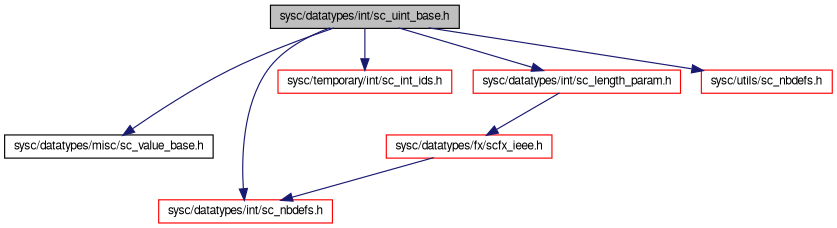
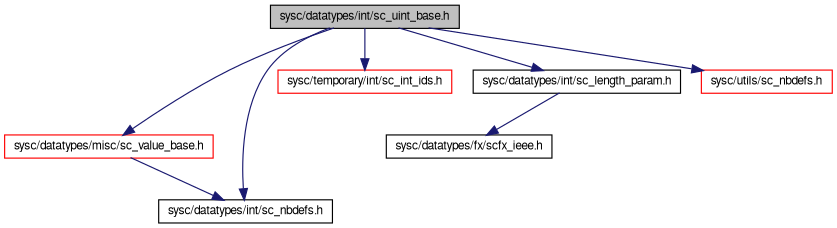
node "sysc/datatypes/int/sc_length_param.h": color red -> black
node "sysc/datatypes/misc/sc_value_base.h": color black -> red
node "sysc/datatypes/fx/scfx_ieee.h": color red -> black
edge "sysc/datatypes/fx/scfx_ieee.h" -> "sysc/datatypes/int/sc_nbdefs.h": now "sysc/datatypes/misc/sc_value_base.h" -> "sysc/datatypes/int/sc_nbdefs.h"
node "sysc/datatypes/int/sc_nbdefs.h": color red -> black
